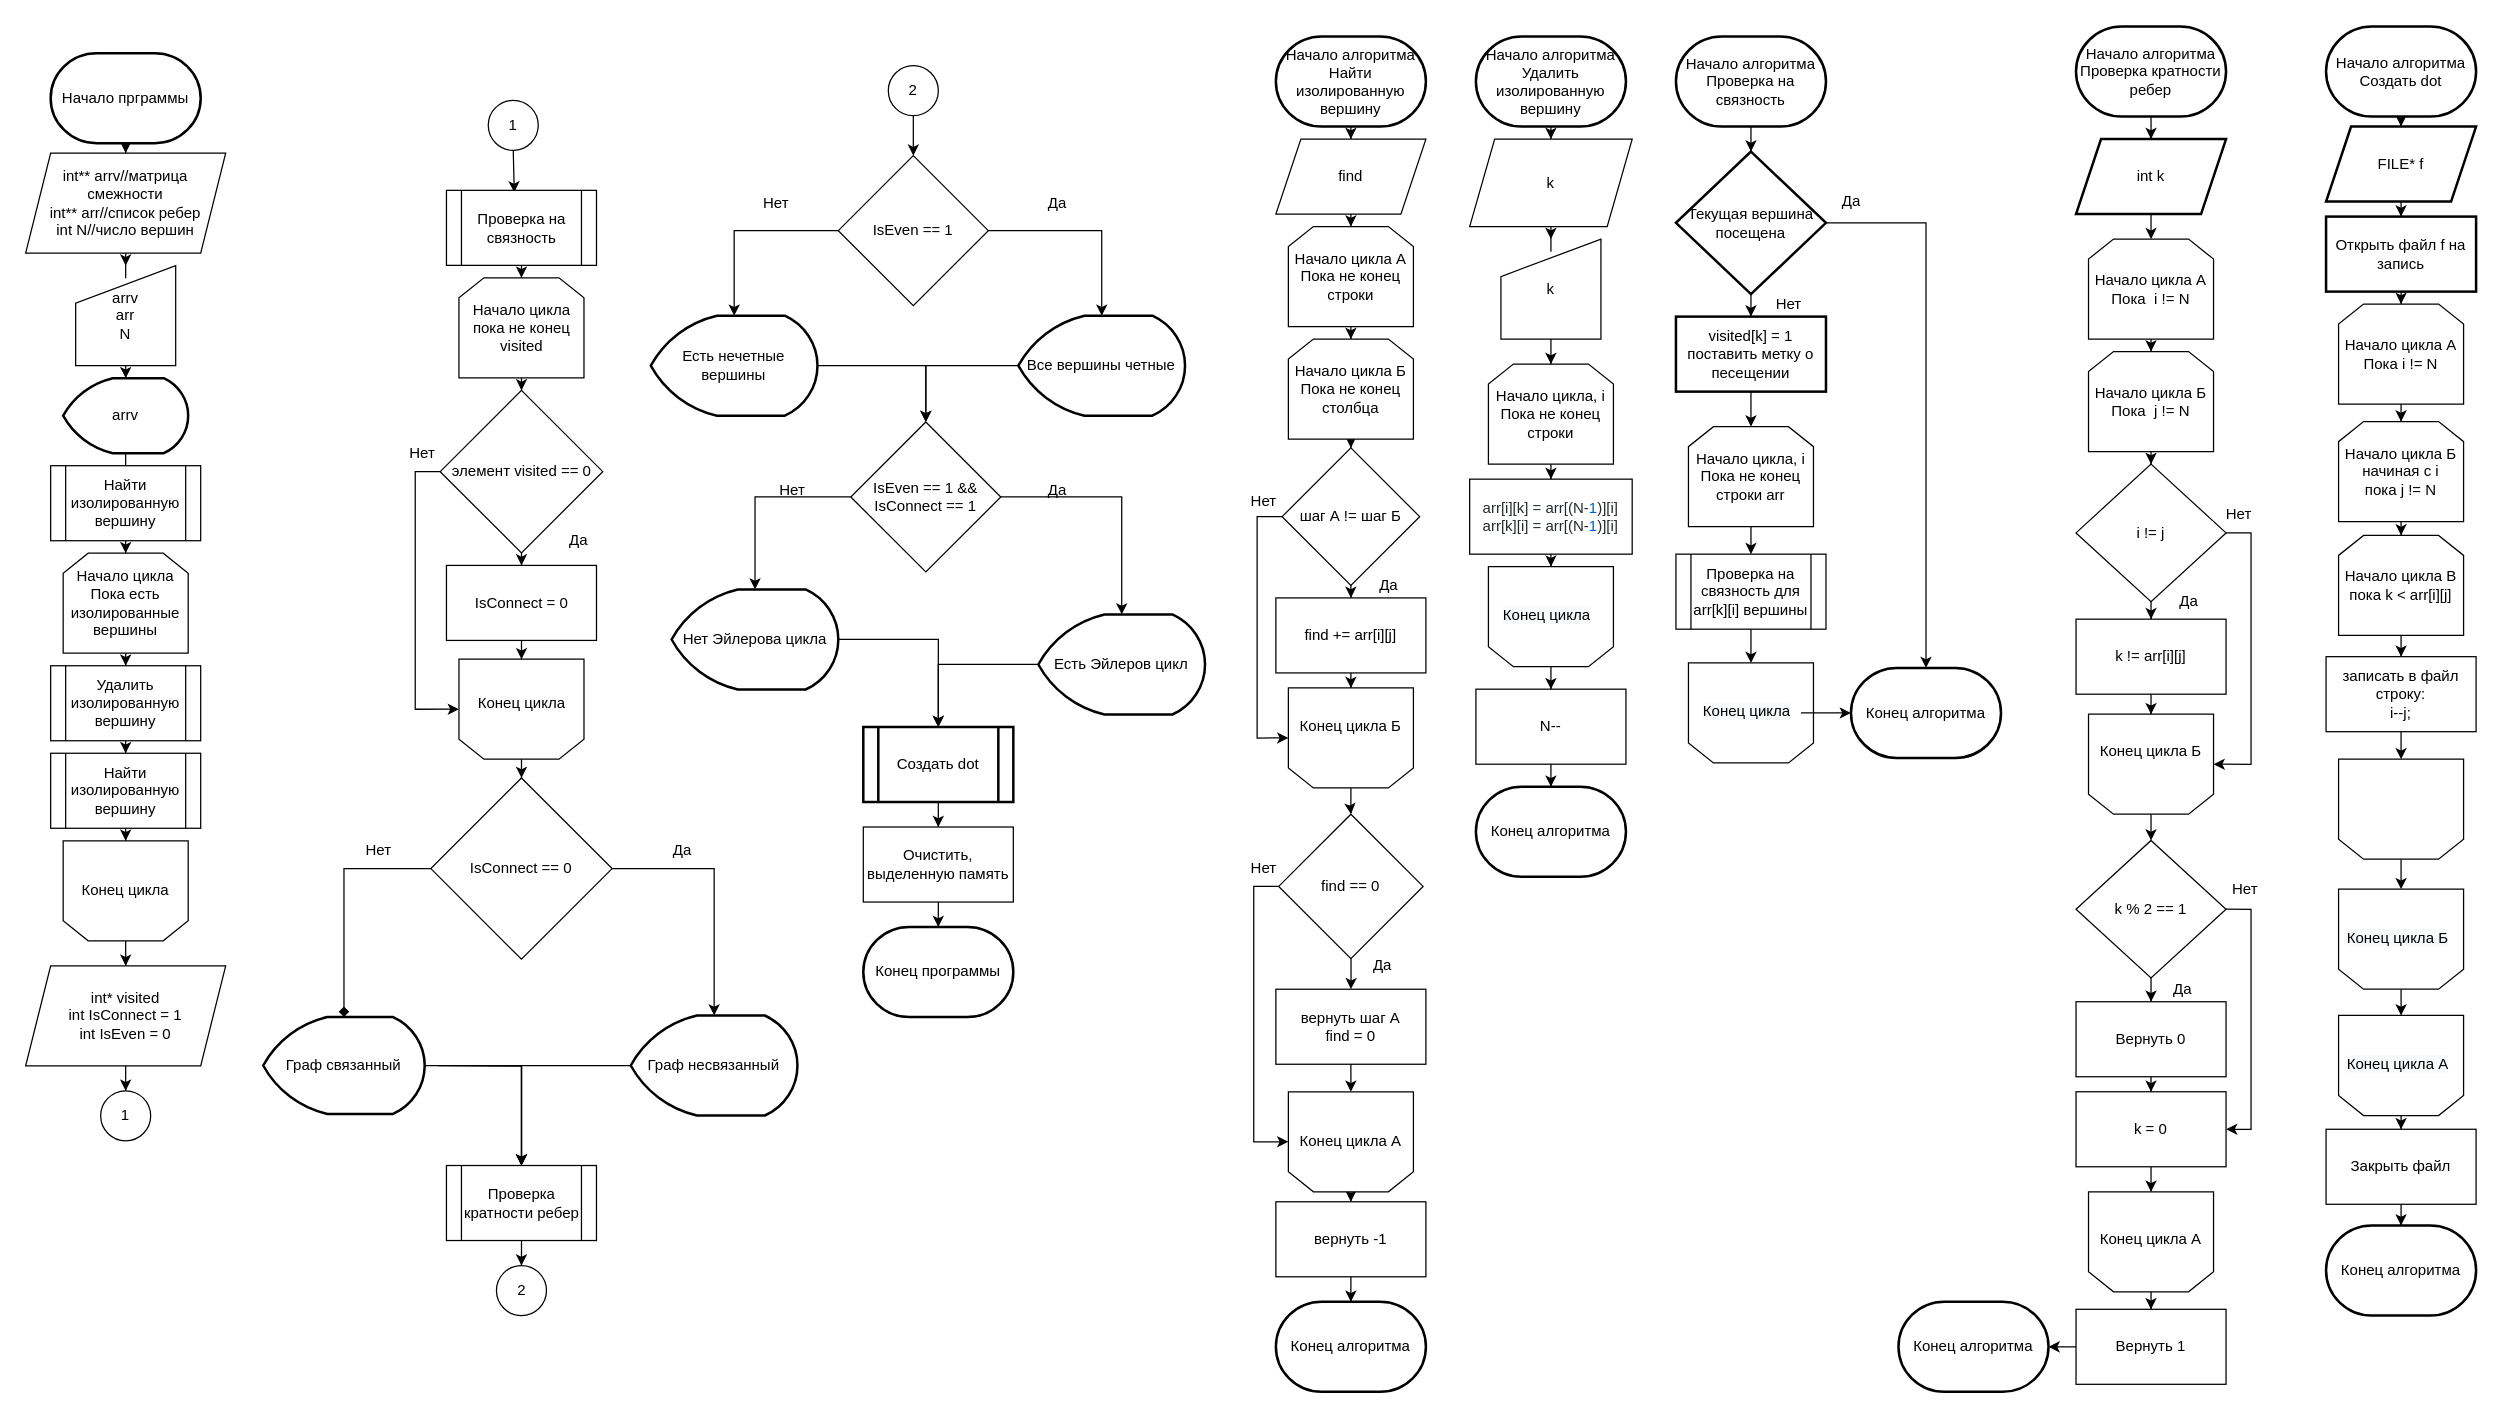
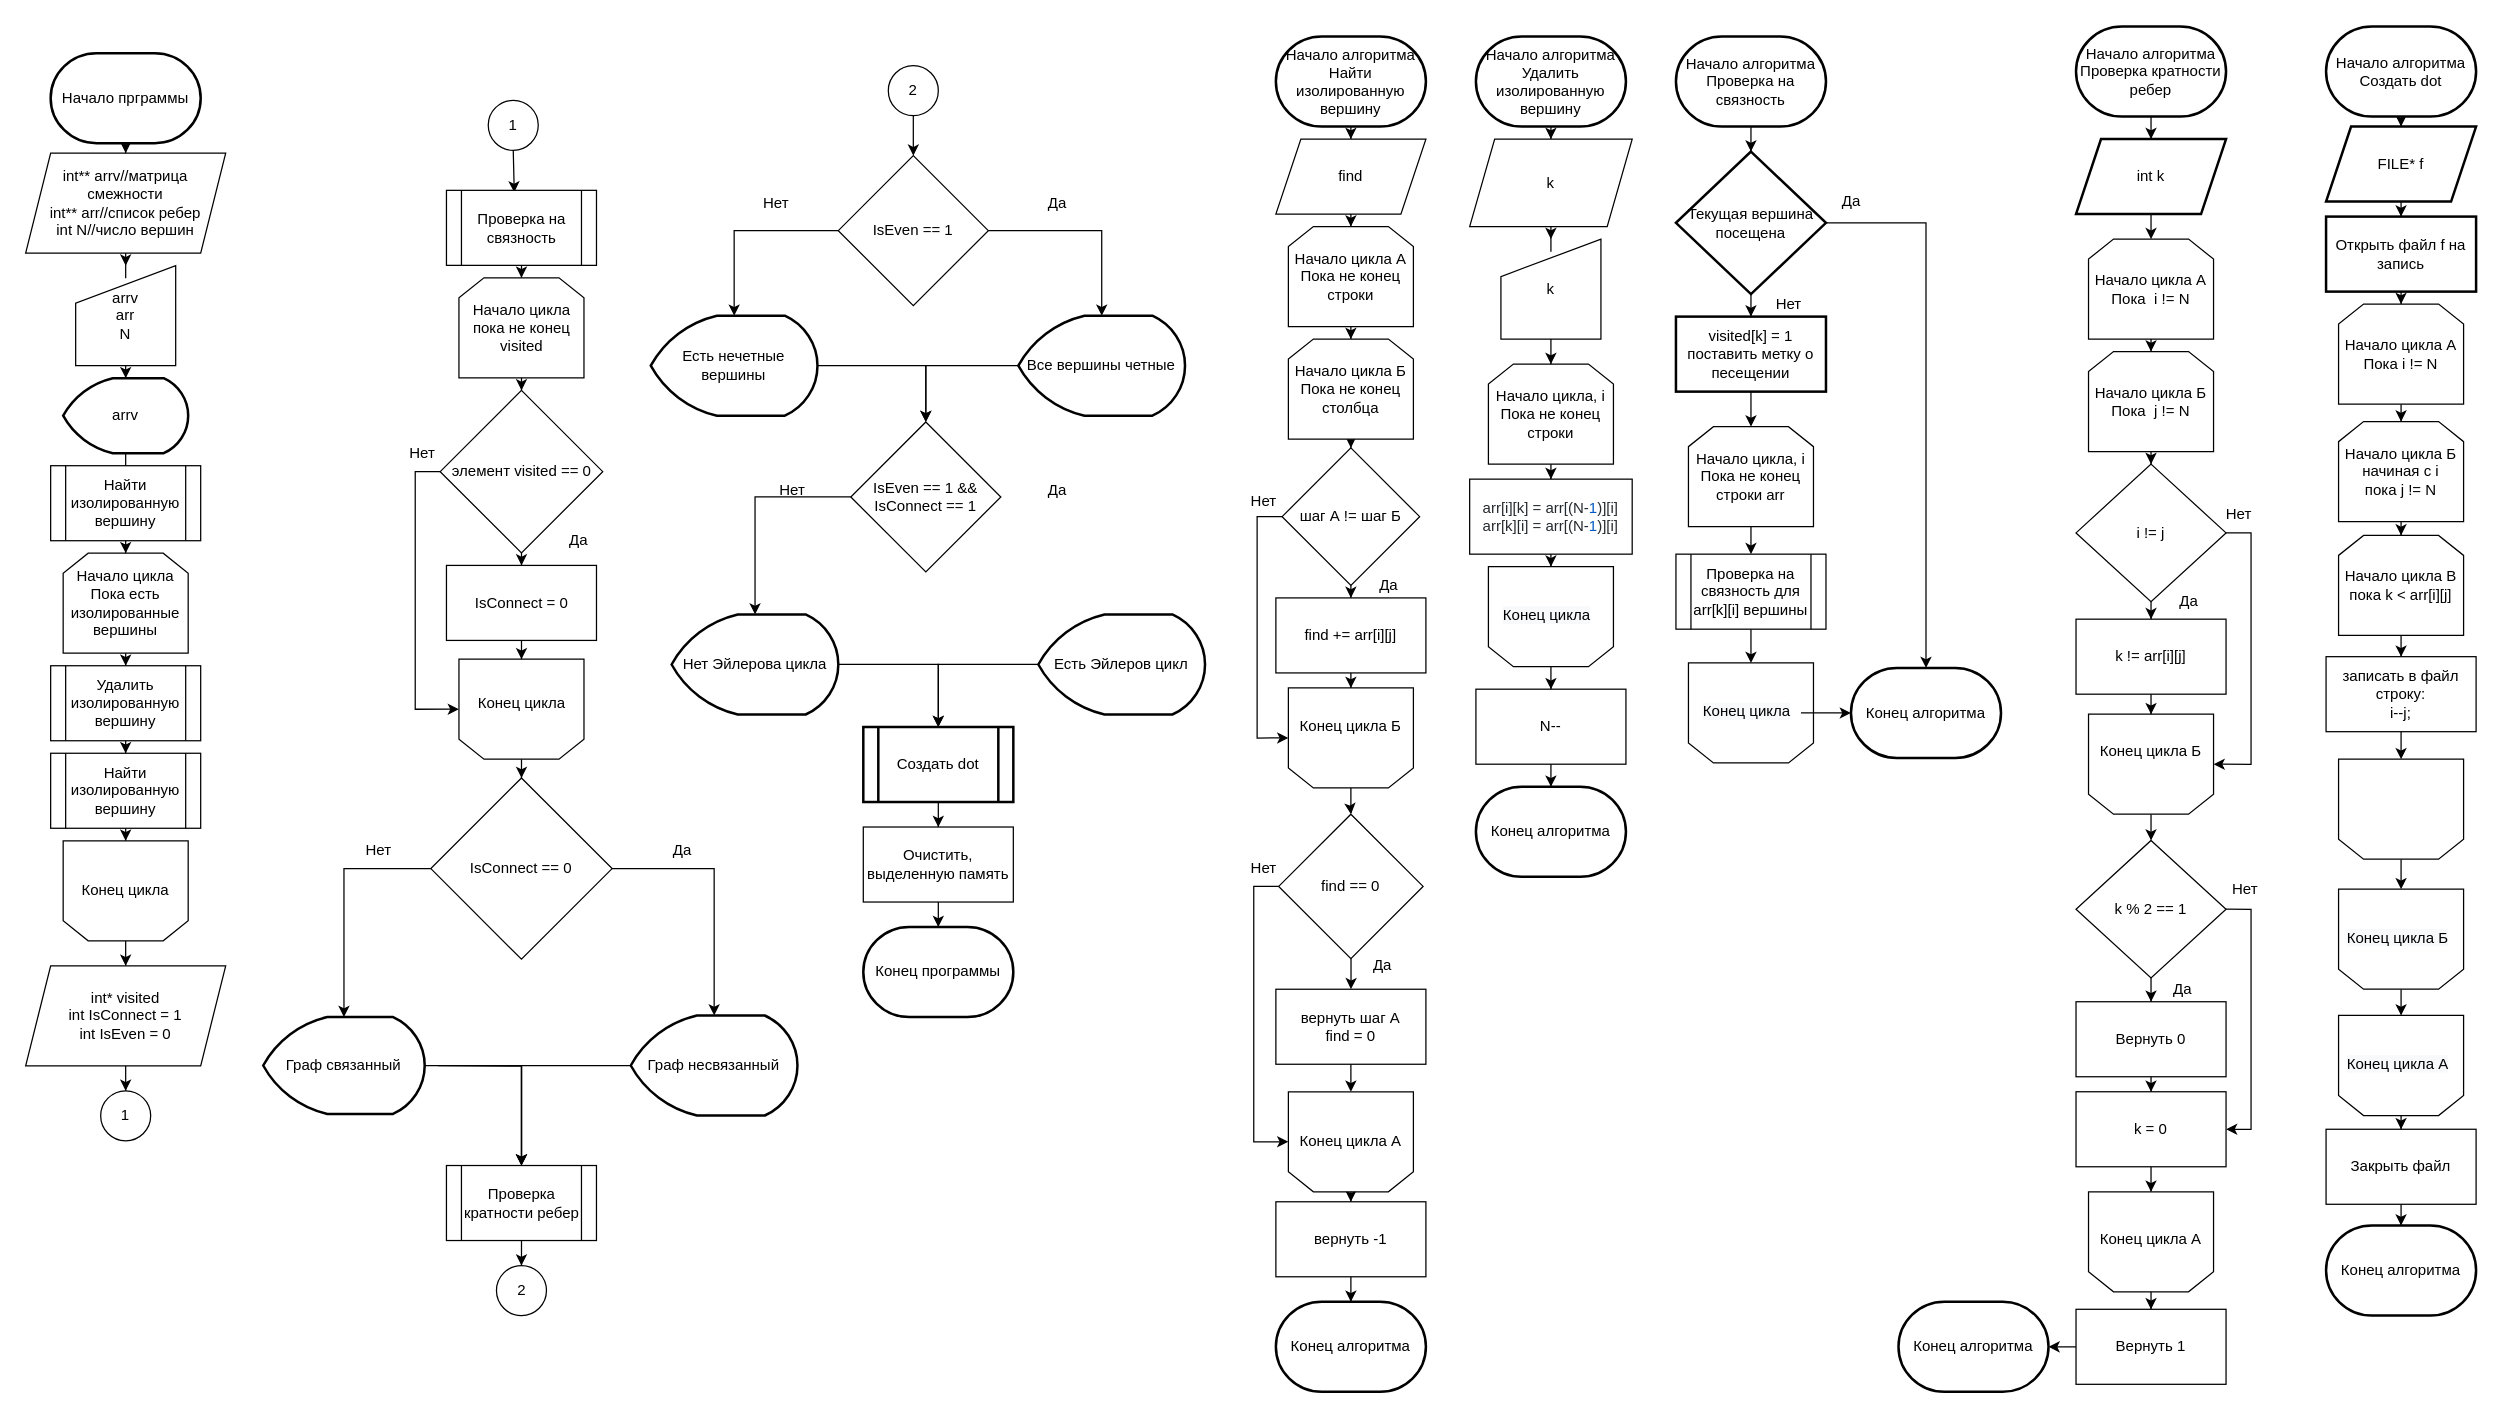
edge "IsEven == 1 && IsConnect == 1" -> "Есть Эйлеров цикл": removed
node "Нет Эйлерова цикла": moved (755, 639) -> (755, 664)
edge "IsConnect == 0" -> "Граф связанный": arrowhead diamond -> classic
